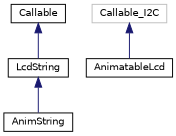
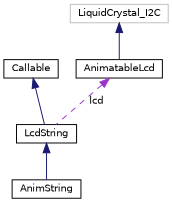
node "Callable_I2C": label "Callable_I2C" -> "LiquidCrystal_I2C"
edge "LcdString" -> "AnimatableLcd": added, label "lcd"
